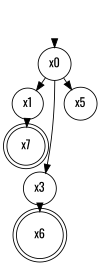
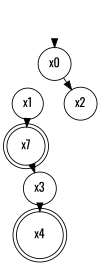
edge "x0" -> "x1": removed
node "x5": label "x5" -> "x2"
edge "x0" -> "x3": now "x7" -> "x3"
node "x6": label "x6" -> "x4"
